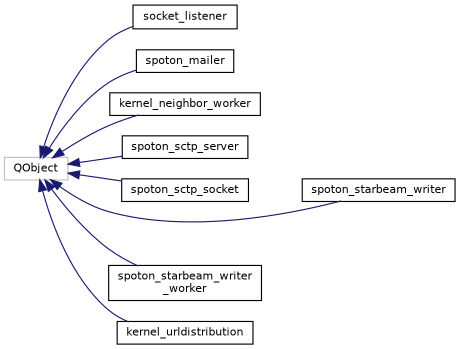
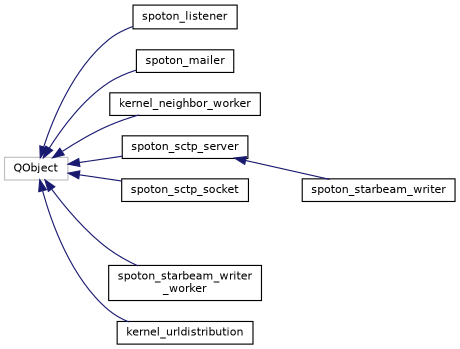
node "socket_listener": label "socket_listener" -> "spoton_listener"
edge "spoton_starbeam_writer" -> "QObject": now "spoton_starbeam_writer" -> "spoton_sctp_server"
